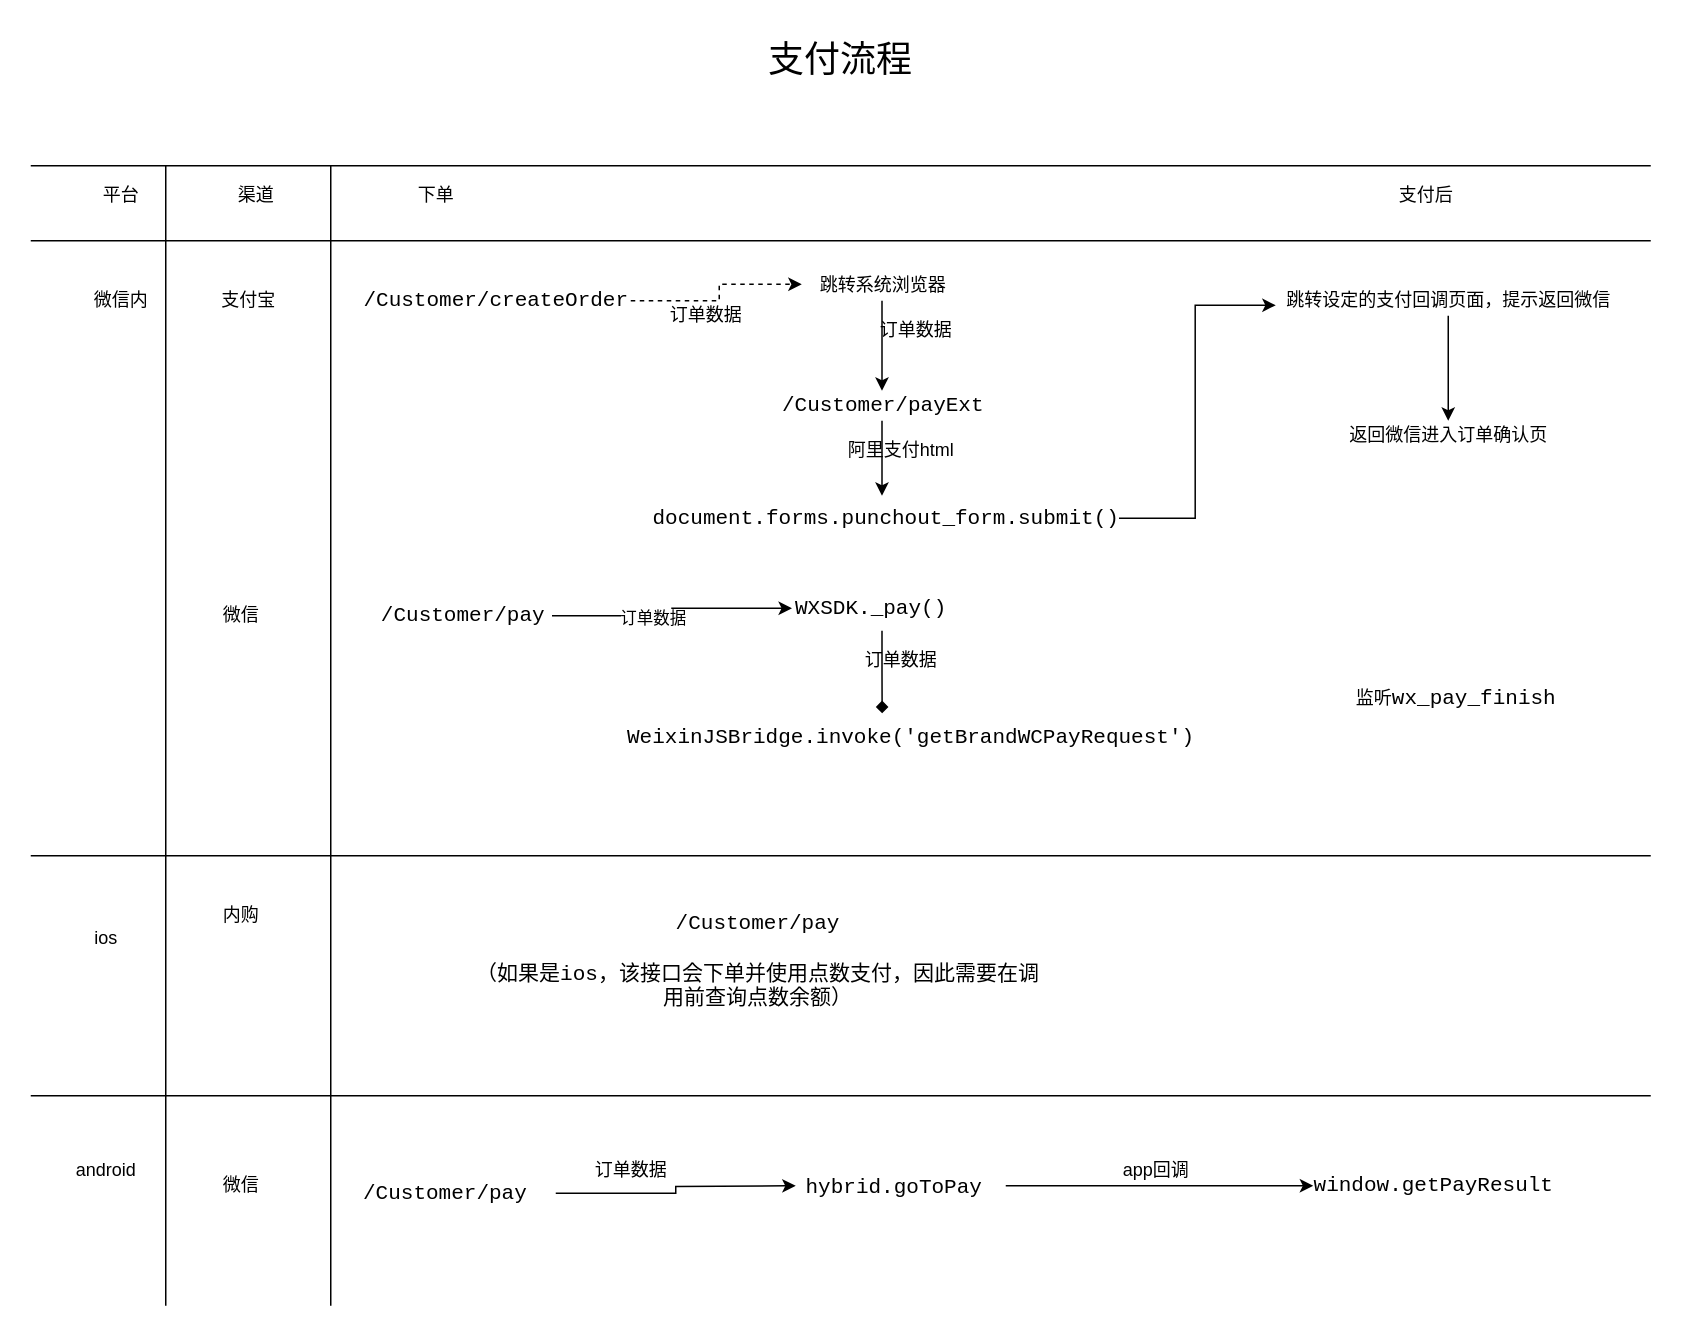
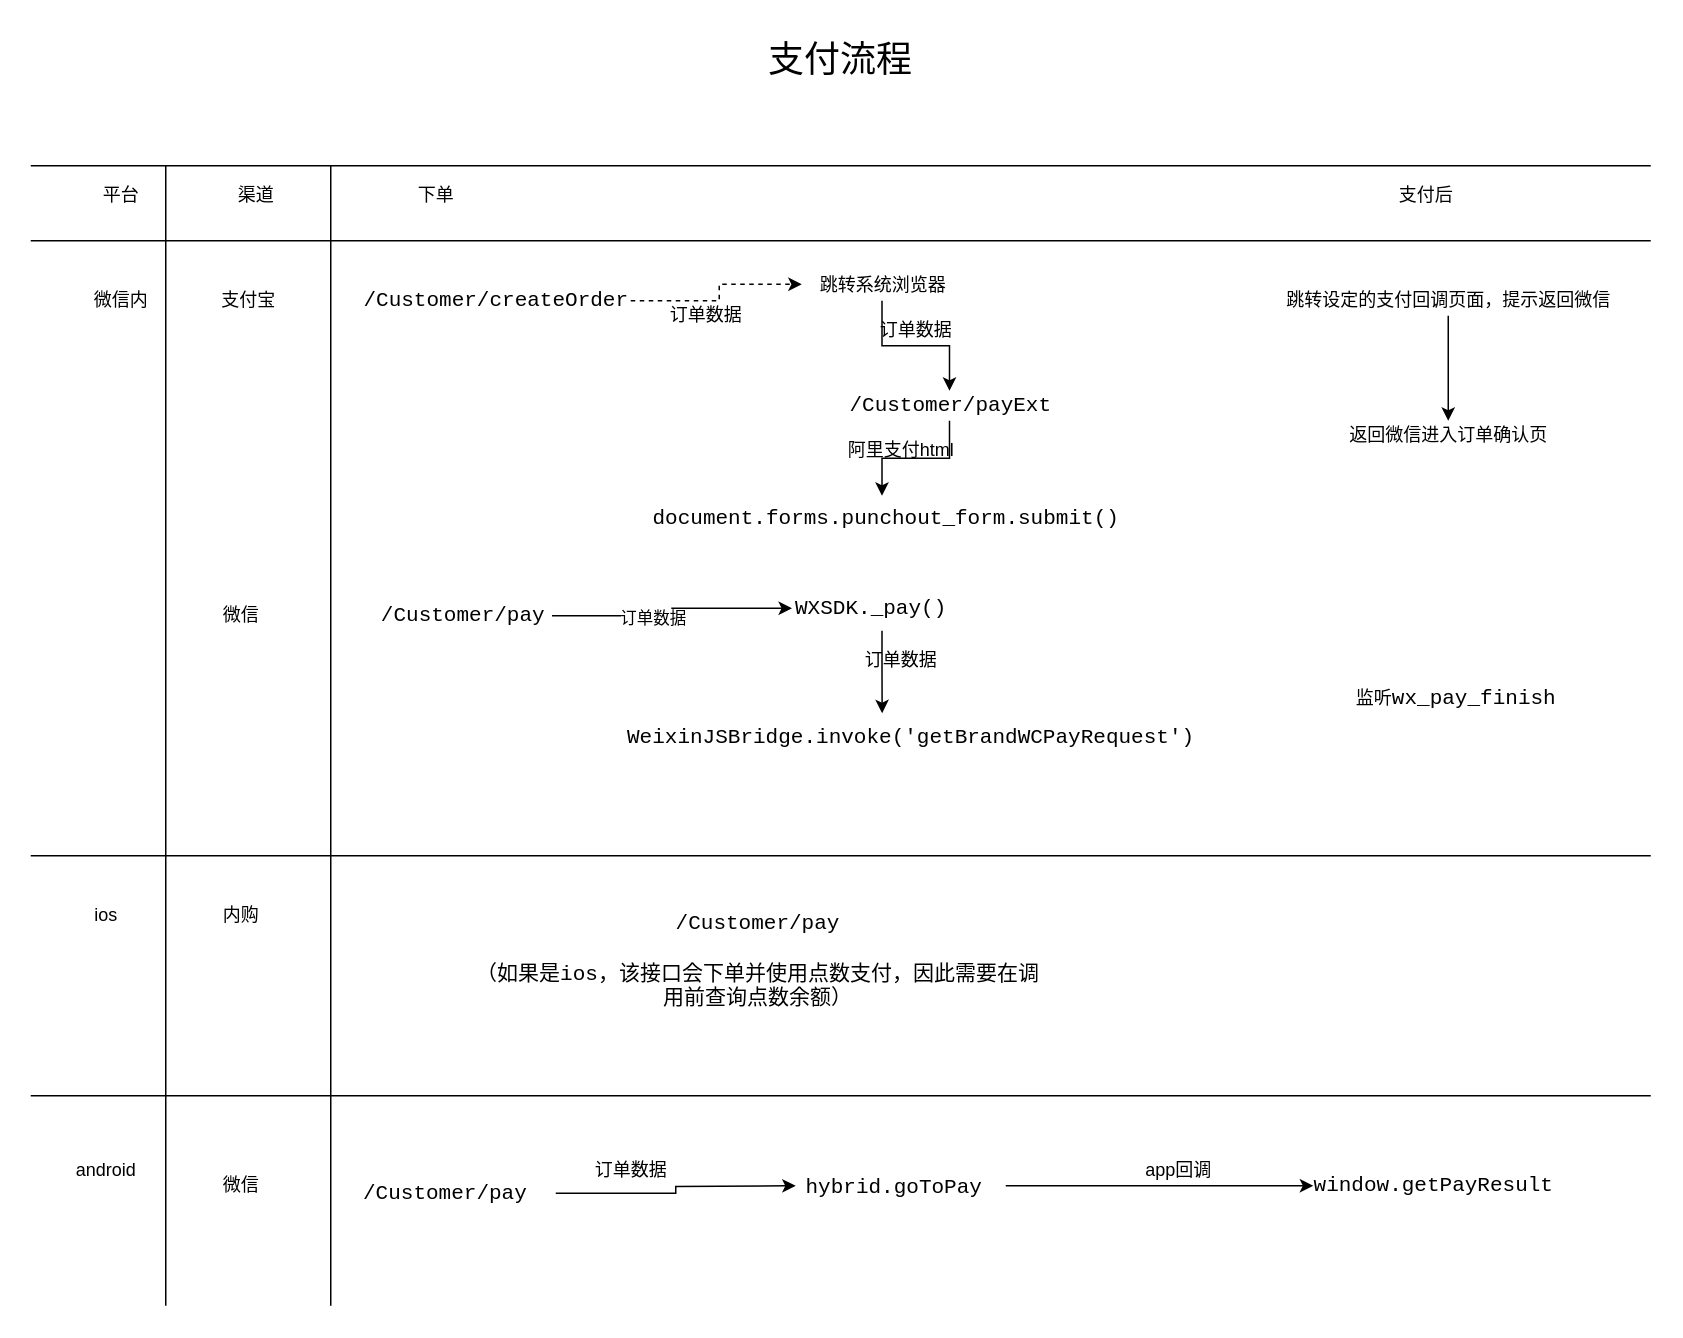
node "/Customer/payExt": moved (882, 406) -> (950, 406)
edge "document.forms.punchout_form.submit()" -> "跳转设定的支付回调页面，提示返回微信": removed
edge "WXSDK._pay()" -> "WeixinJSBridge.invoke('getBrandWCPayRequest')": arrowhead diamond -> classic
node "ios": moved (106, 938) -> (106, 916)
node "app回调": moved (1156, 1171) -> (1178, 1171)
